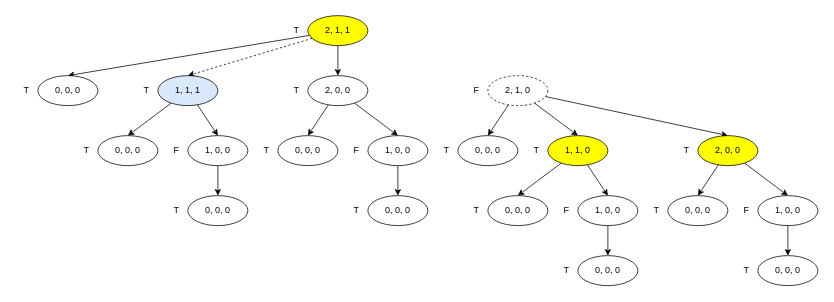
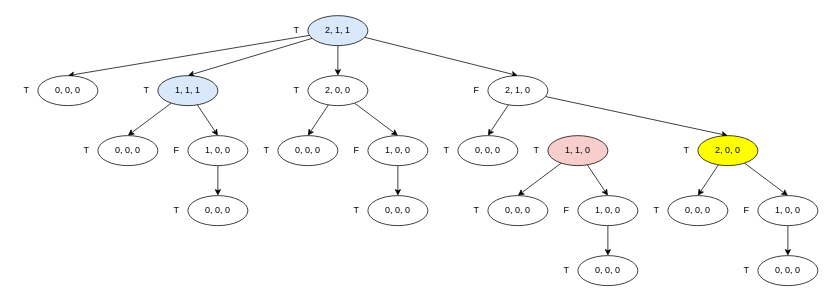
node "2, 1, 1": fillcolor #ffff00 -> #dae8fc
edge "2, 1, 1" -> "1, 1, 1": style dashed -> solid
edge "2, 1, 1" -> "2, 1, 0": added
node "2, 1, 0": style dashed -> solid
edge "2, 1, 0" -> "1, 1, 0": removed
node "1, 1, 0": fillcolor #ffff00 -> #f8cecc
